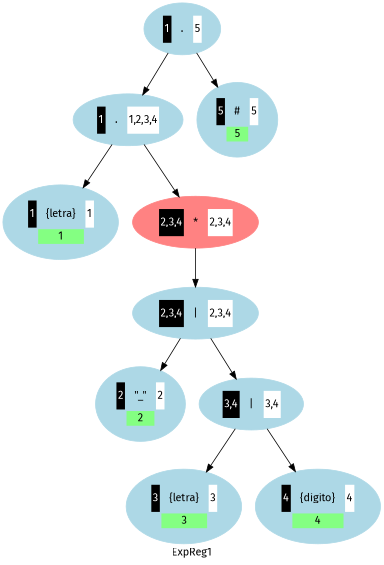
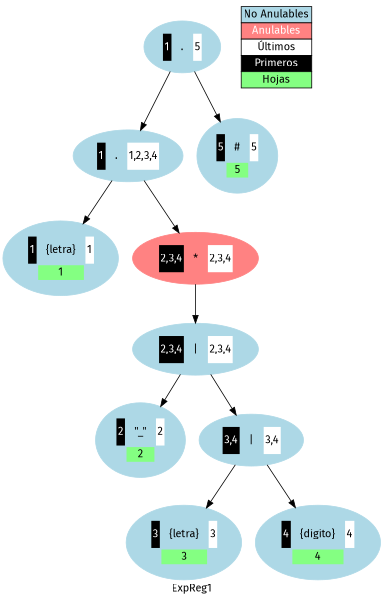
node "No Anulables": added
